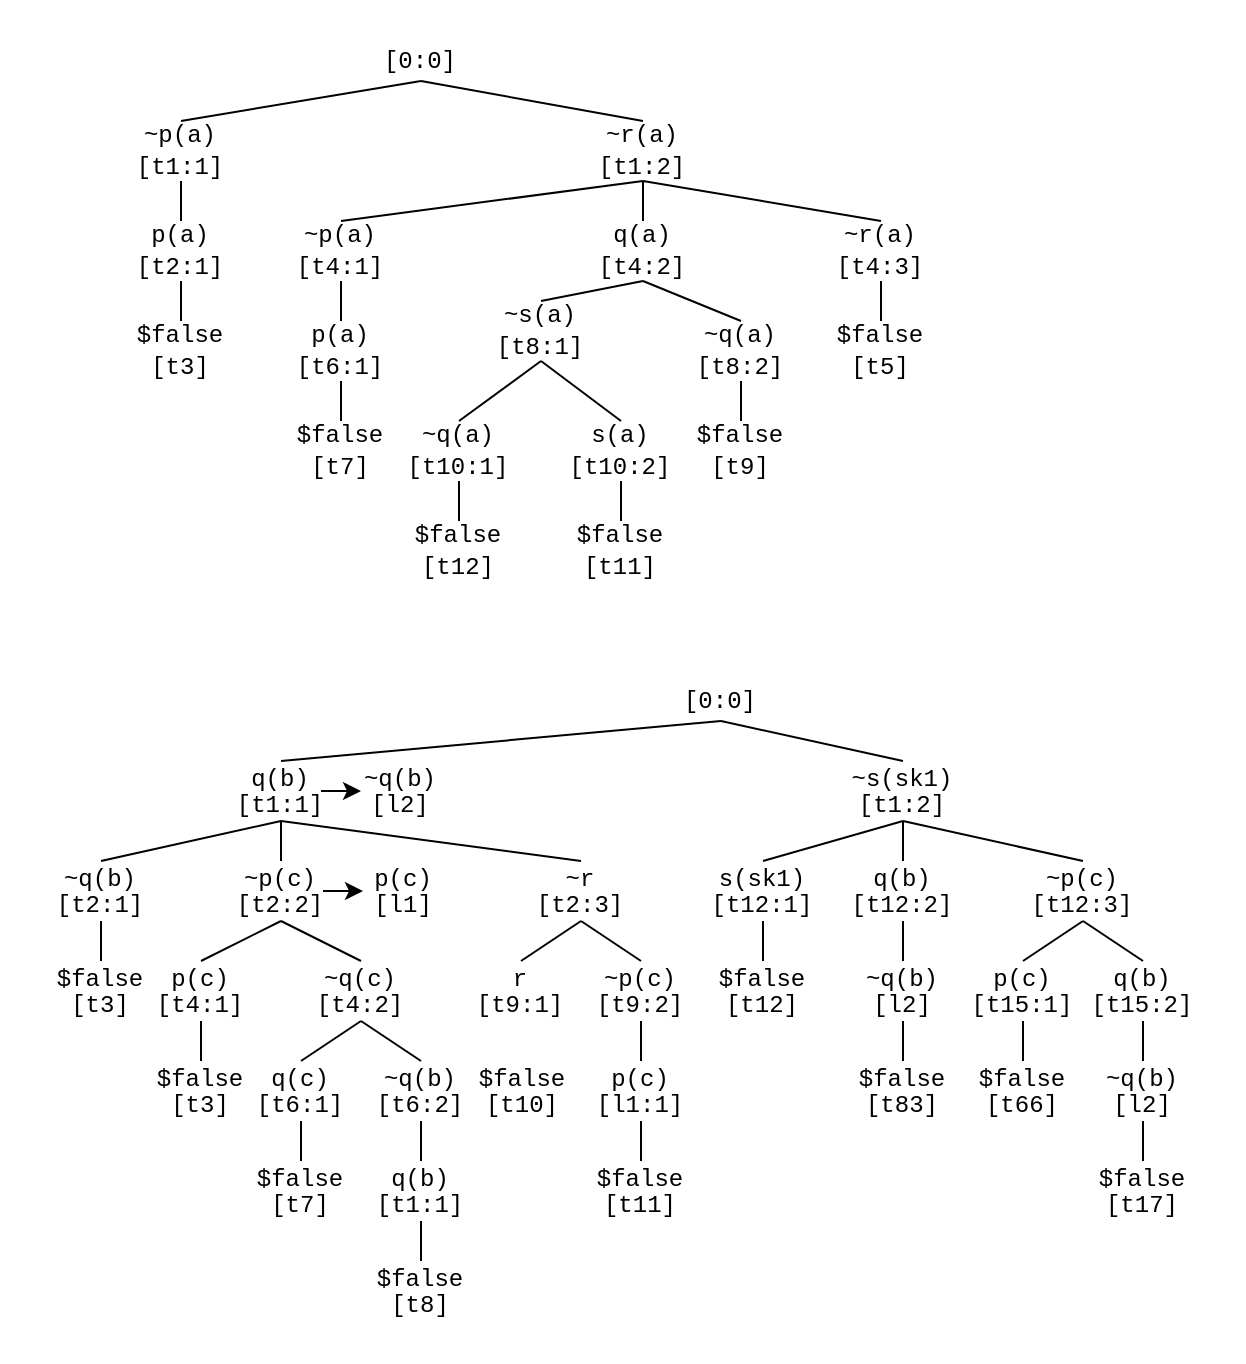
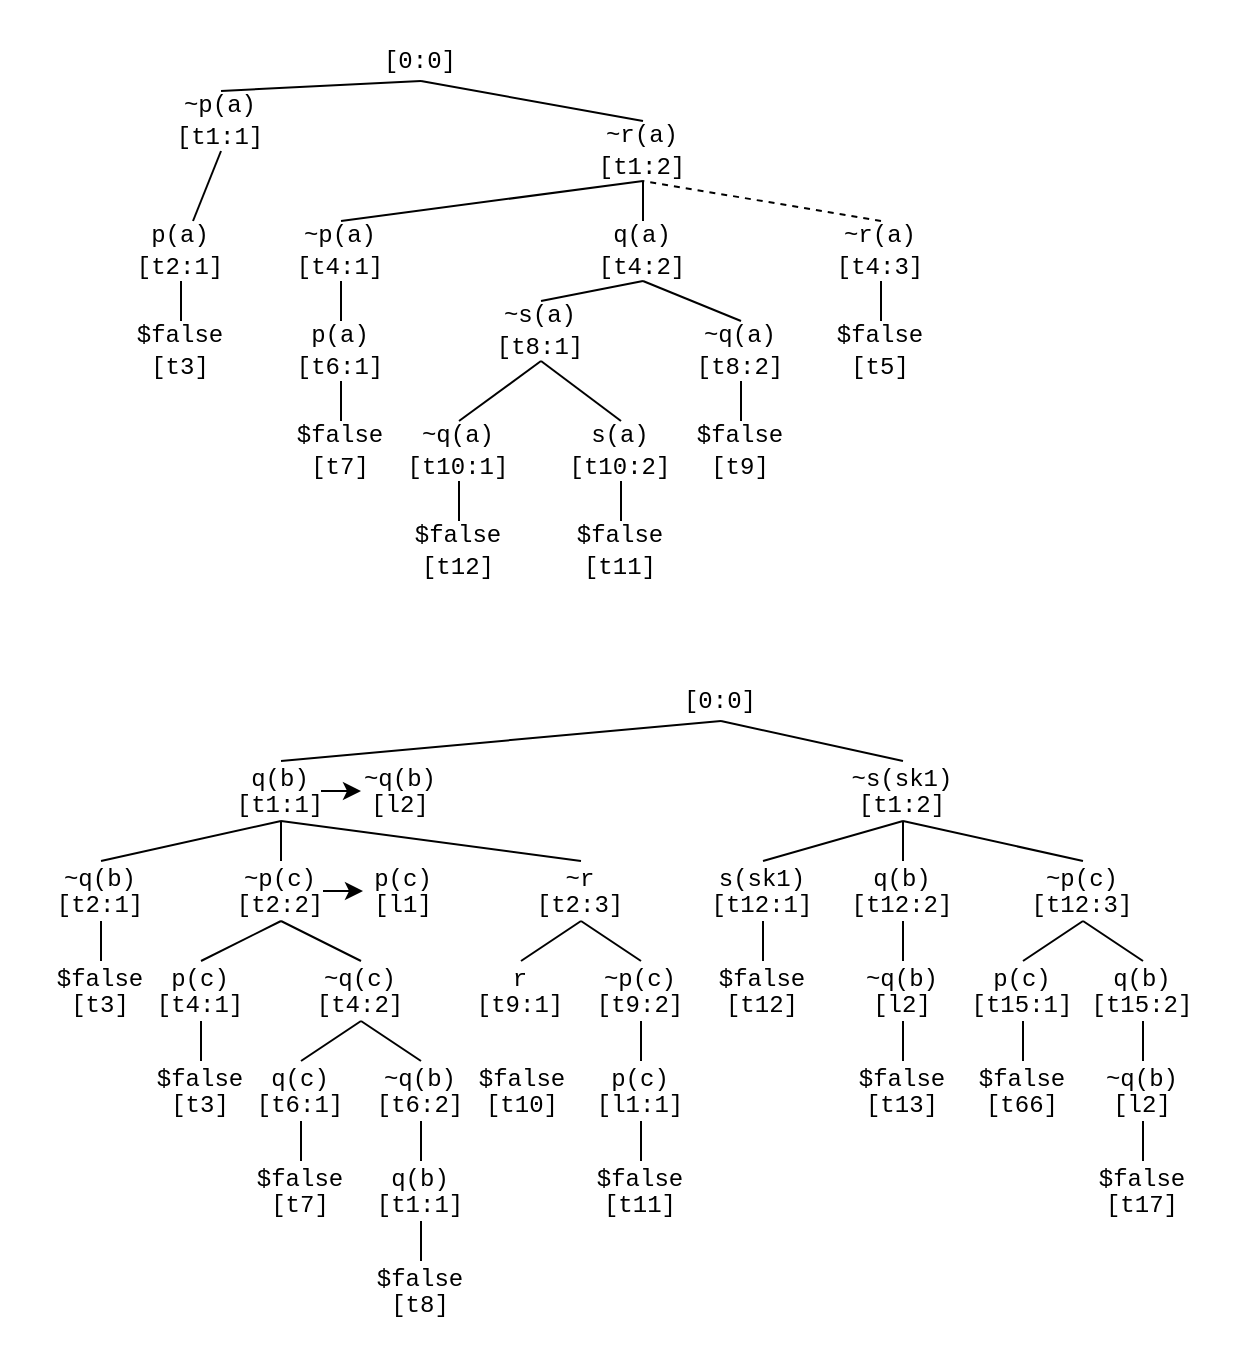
node "~p(a) [t1:1]": moved (181, 151) -> (221, 121)
edge "~r(a) [t1:2]" -- "~r(a) [t4:3]": style solid -> dashed
node "$false [t83]": label "$false [t83]" -> "$false [t13]"
